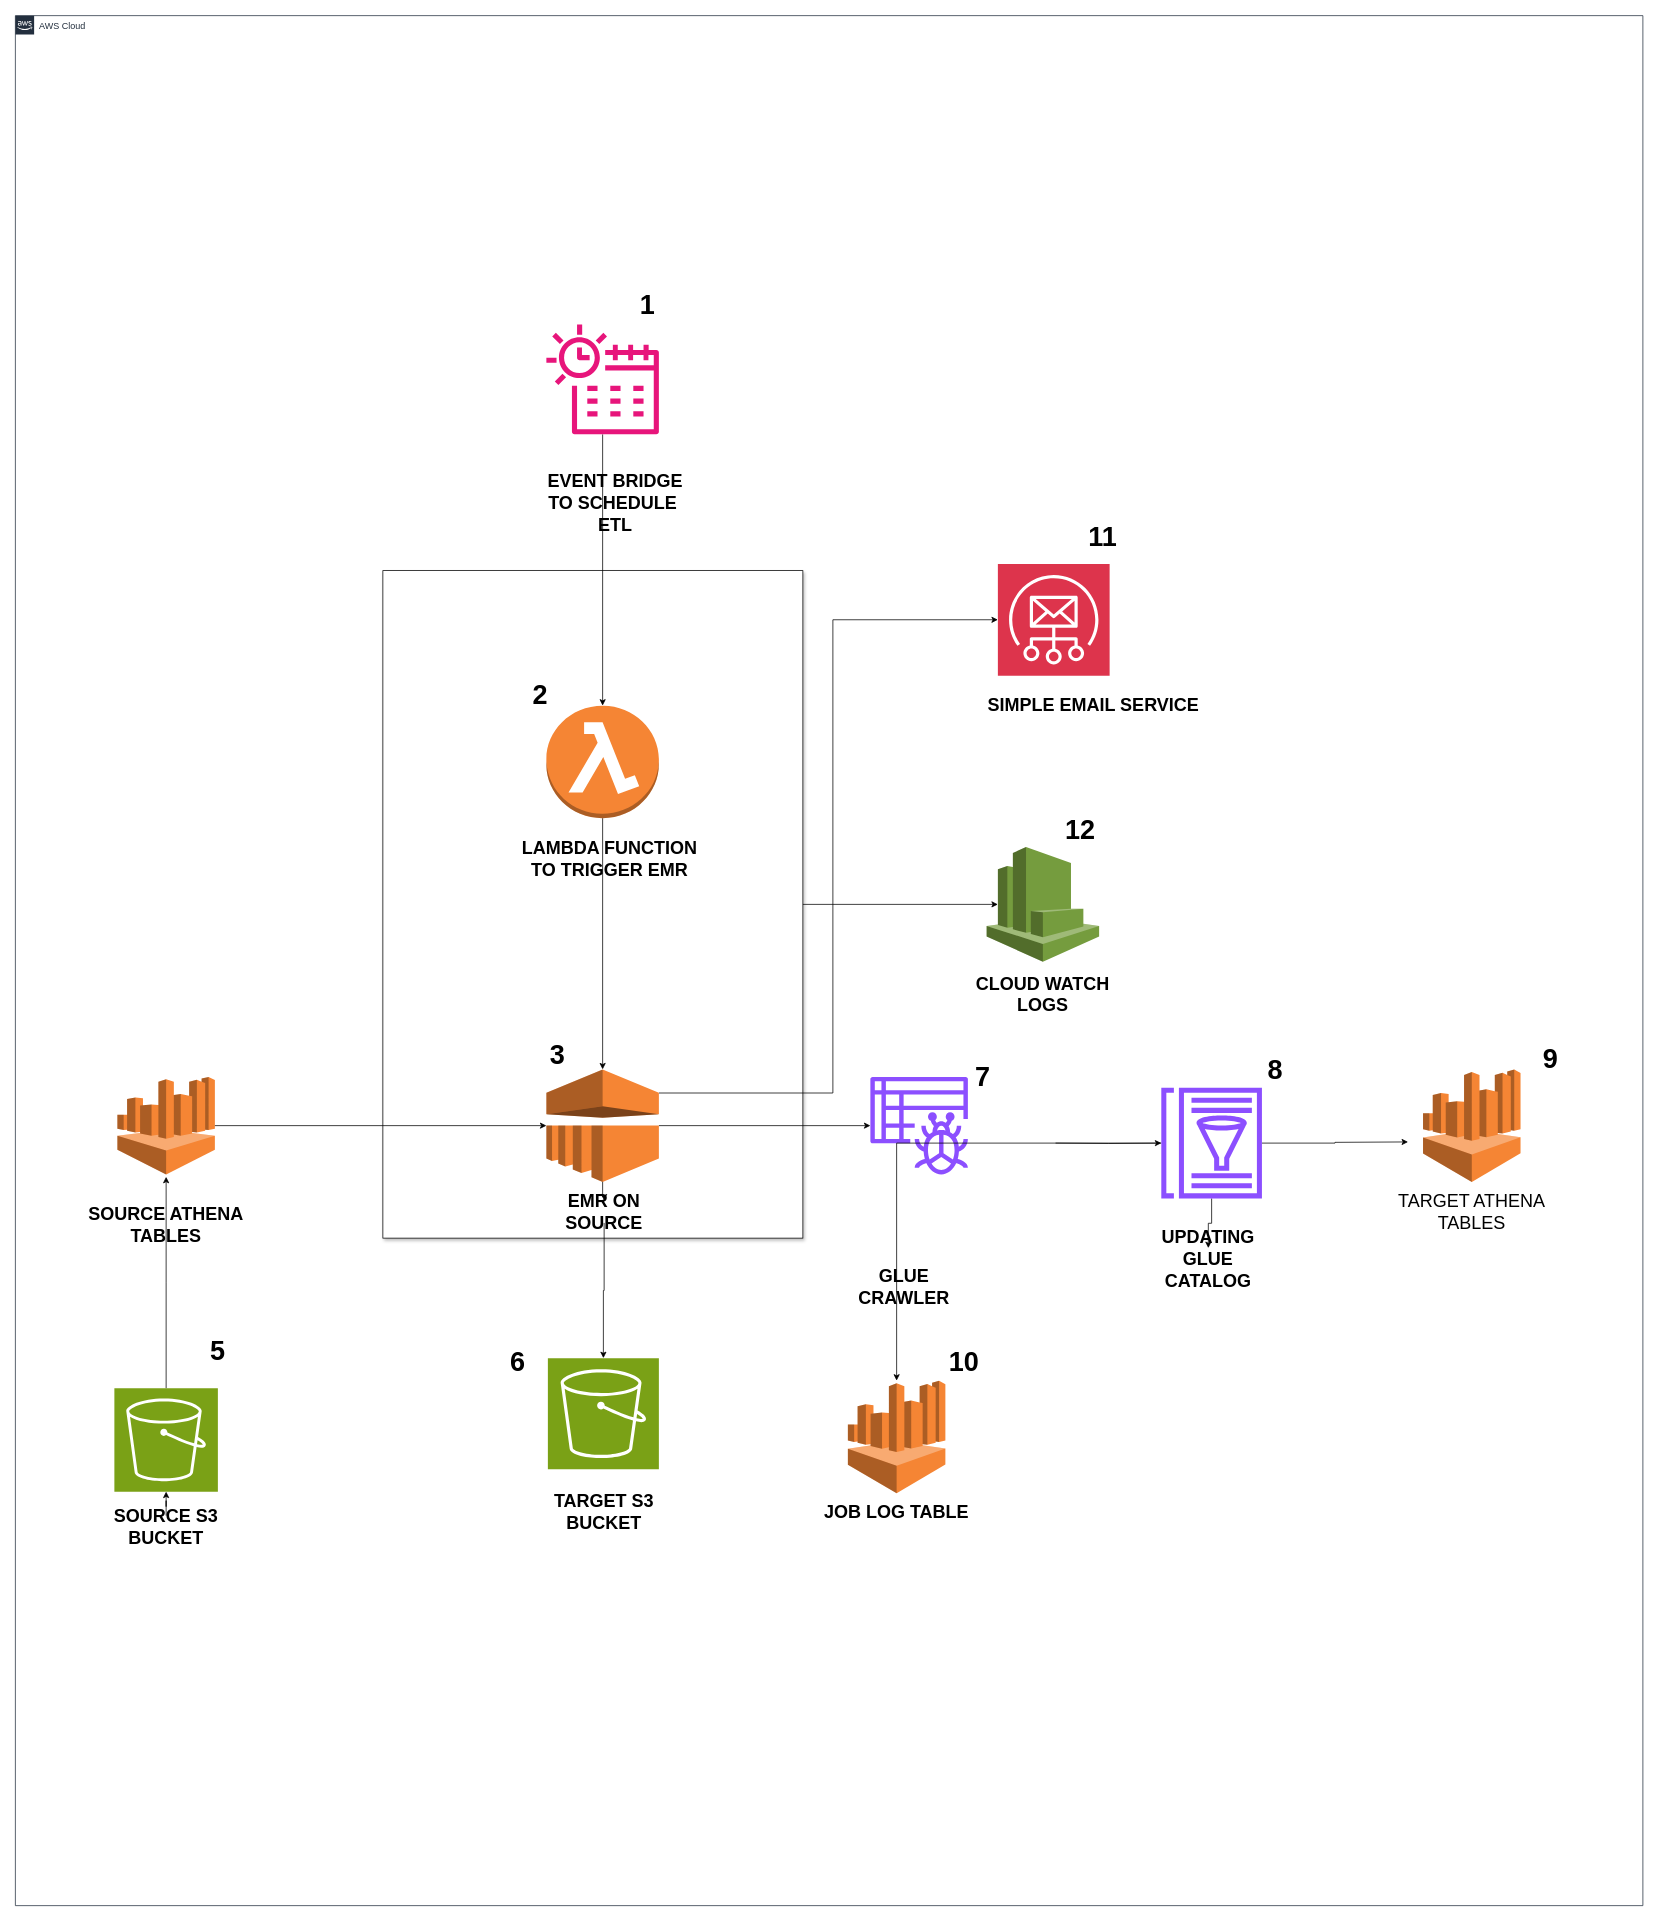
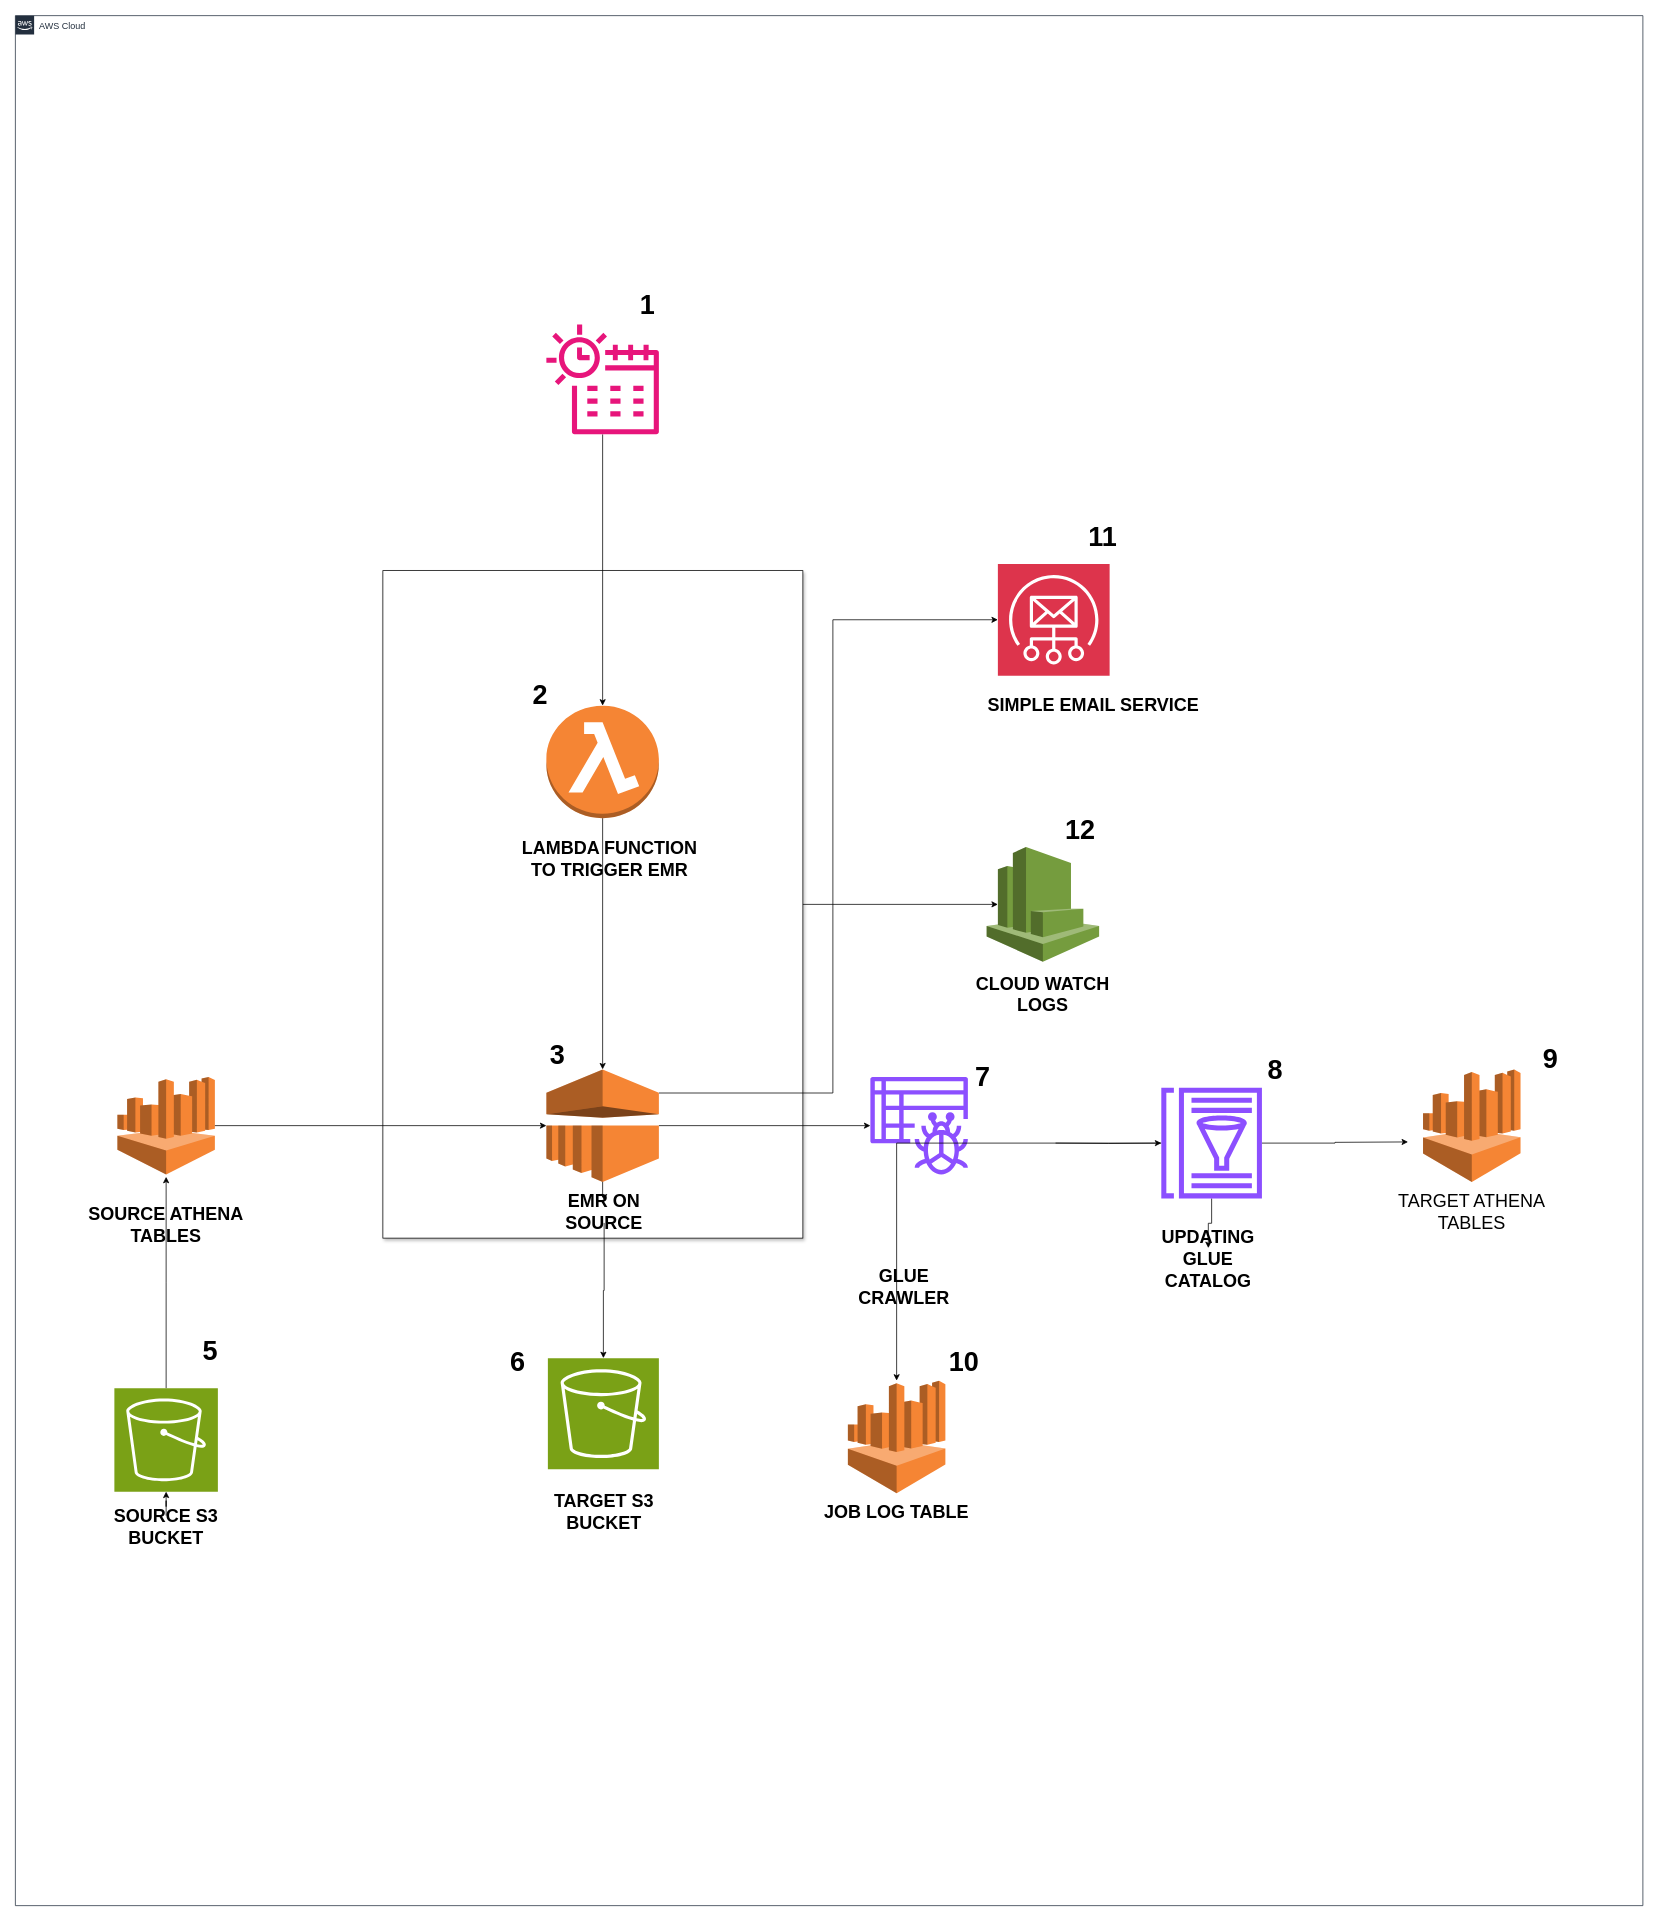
node "EVENT BRIDGE TO SCHEDULE ETL": removed
node "5": moved (218, 1350) -> (210, 1350)
